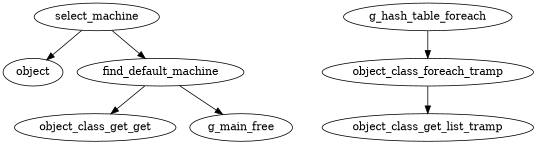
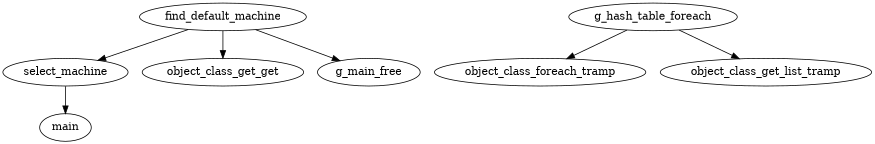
edge "select_machine" -> "find_default_machine": reversed
node "object": label "object" -> "main"
edge "object_class_foreach_tramp" -> "object_class_get_list_tramp": now "g_hash_table_foreach" -> "object_class_get_list_tramp"
